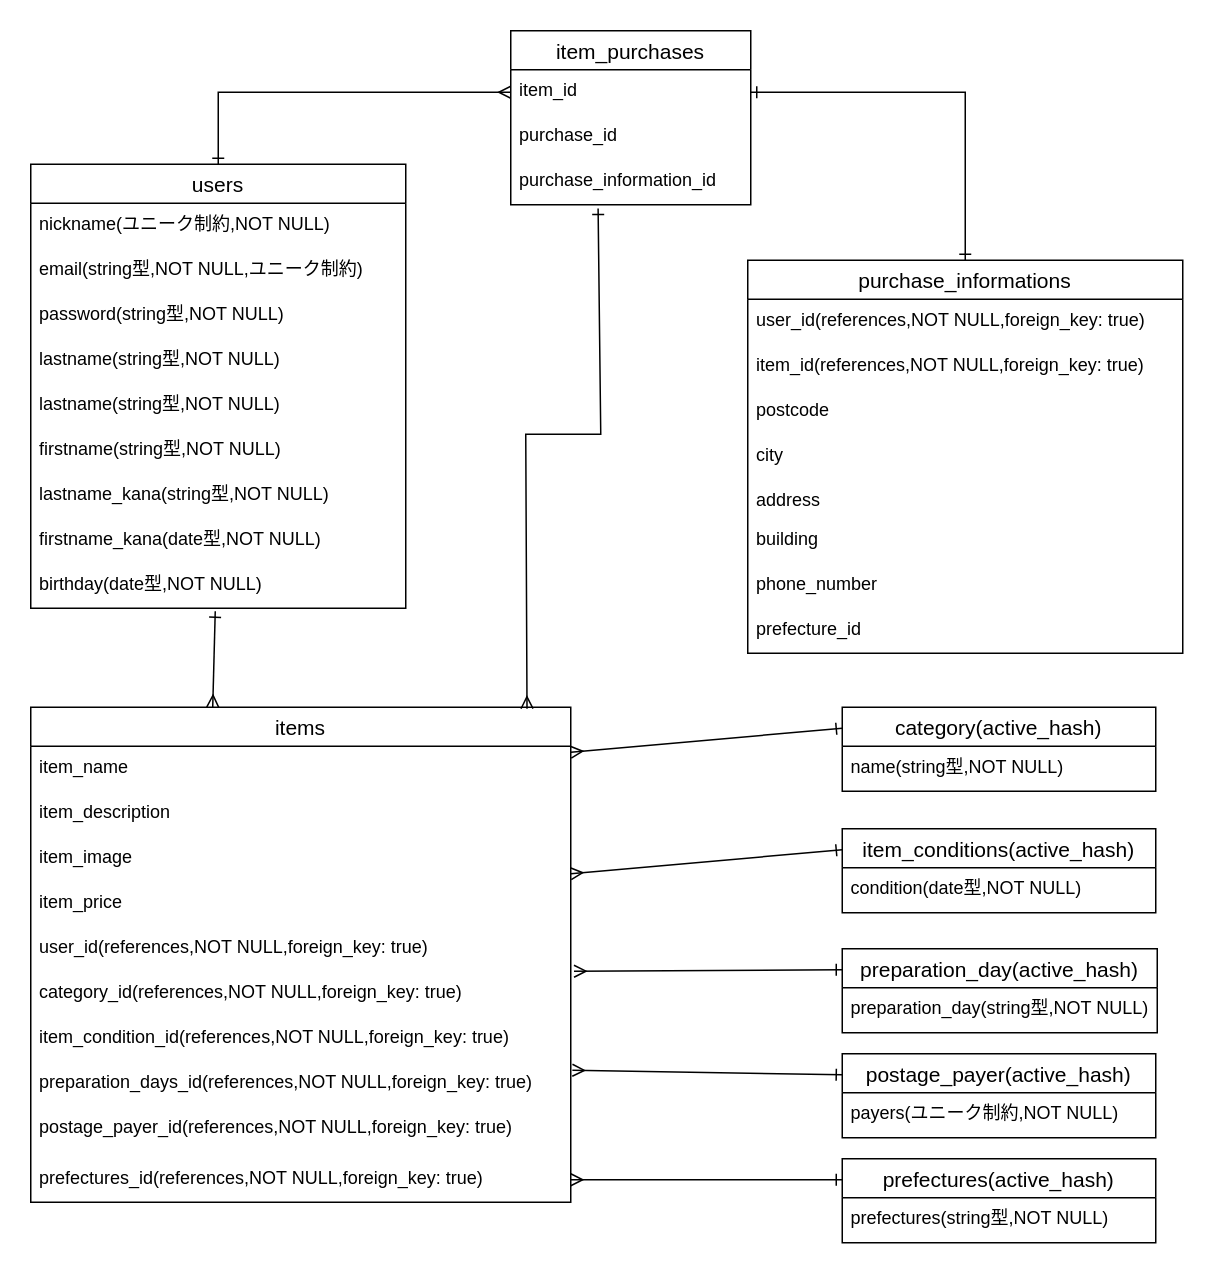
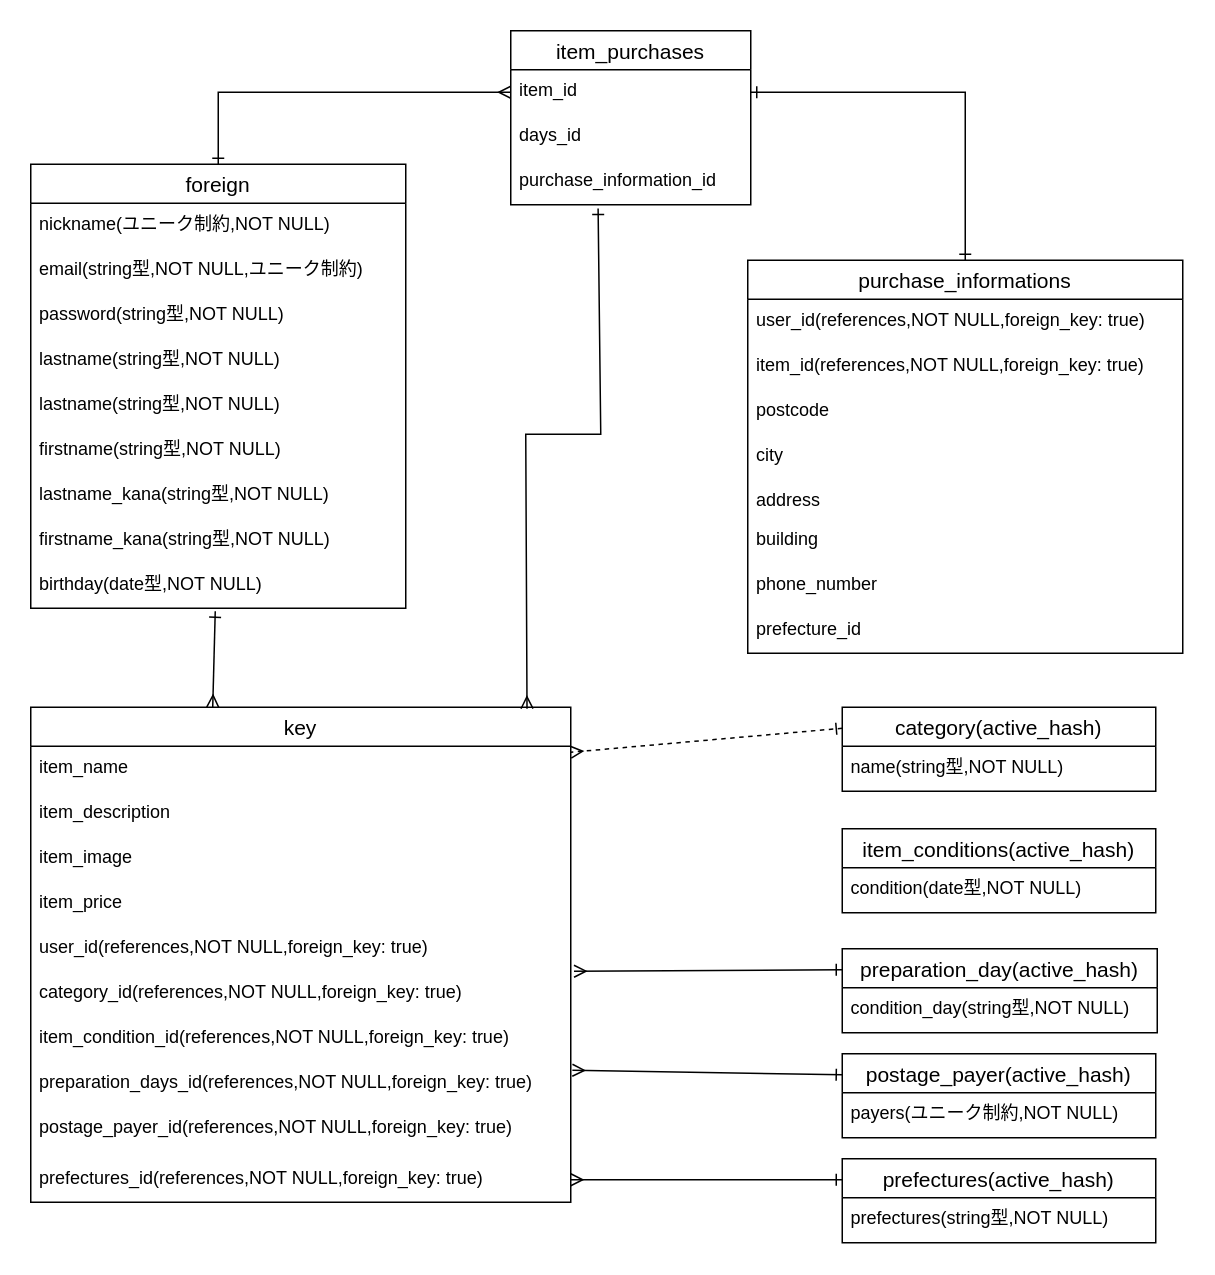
node "purchase_id": label "purchase_id" -> "days_id"
node "users": label "users" -> "foreign"
node "firstname_kana(date型,NOT NULL)": label "firstname_kana(date型,NOT NULL)" -> "firstname_kana(string型,NOT NULL)"
node "items": label "items" -> "key"
edge "category(active_hash)" -- "item_name": style solid -> dashed
edge "item_image" -- "item_conditions(active_hash)": removed
node "preparation_day(string型,NOT NULL)": label "preparation_day(string型,NOT NULL)" -> "condition_day(string型,NOT NULL)"
